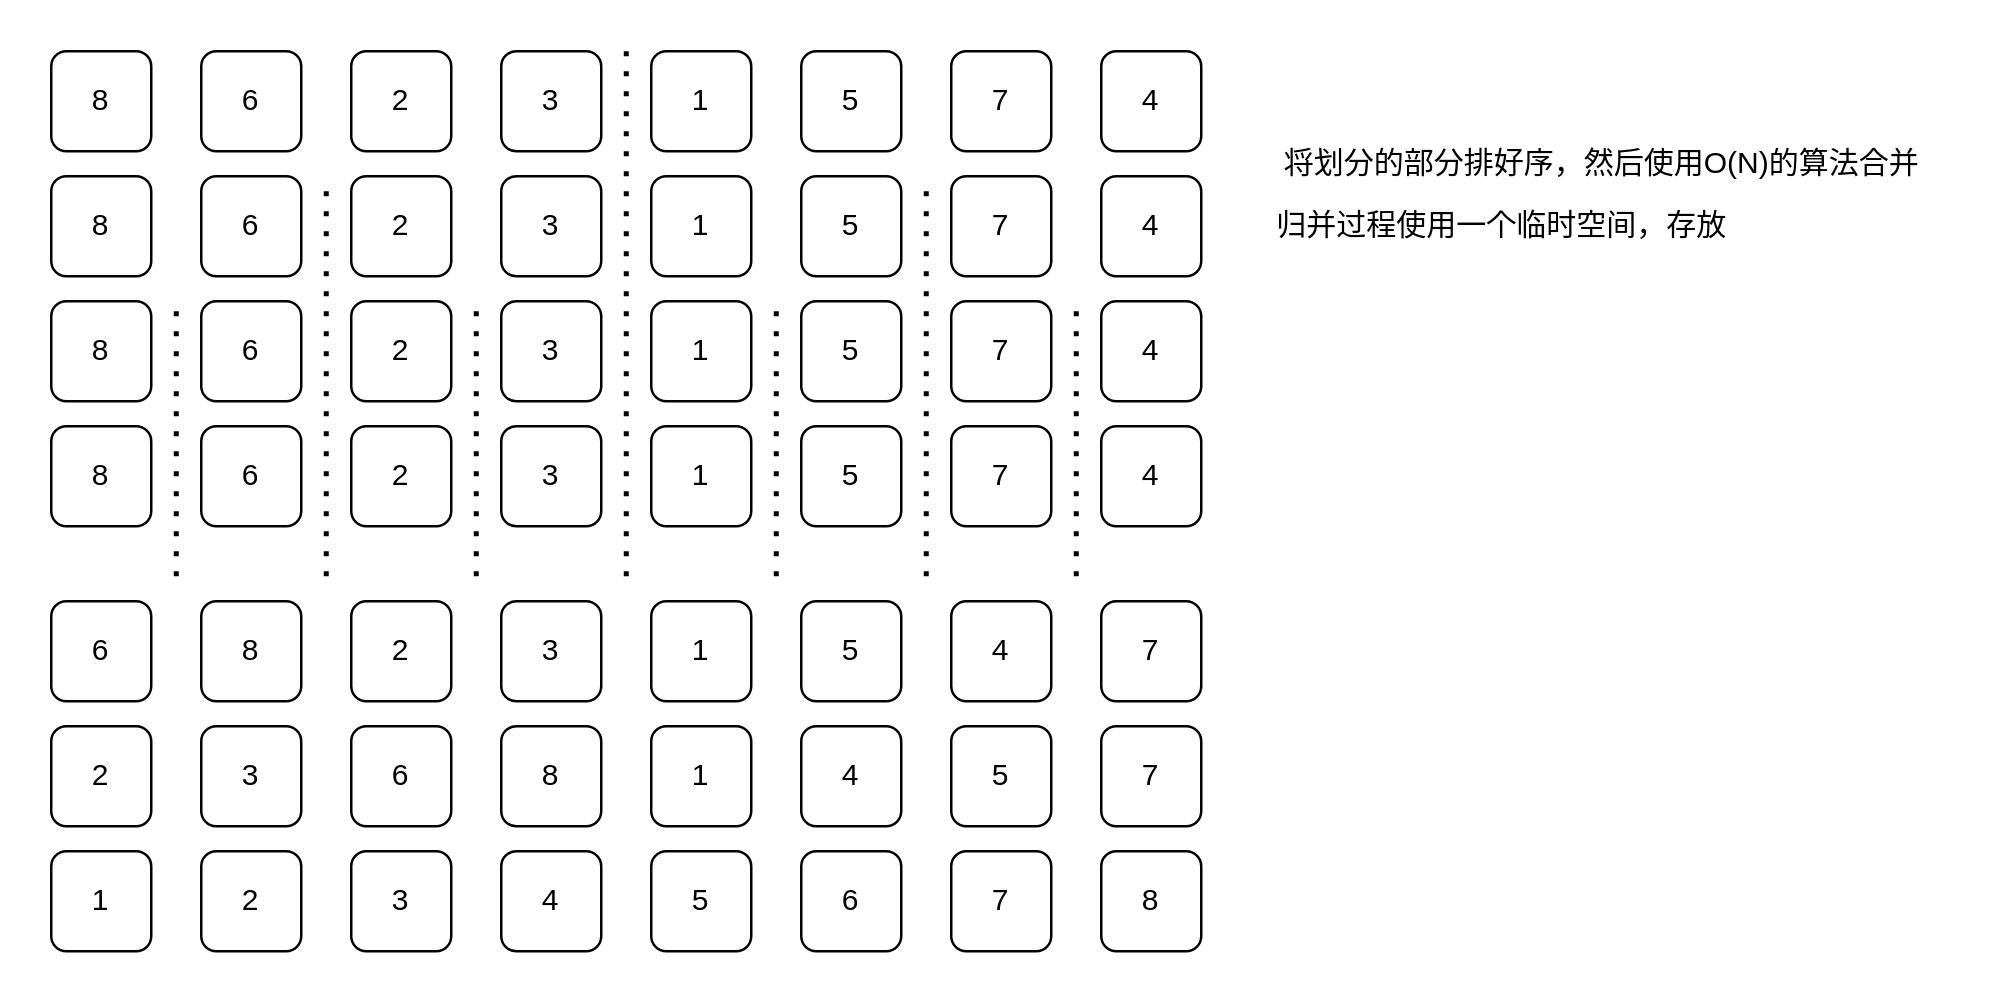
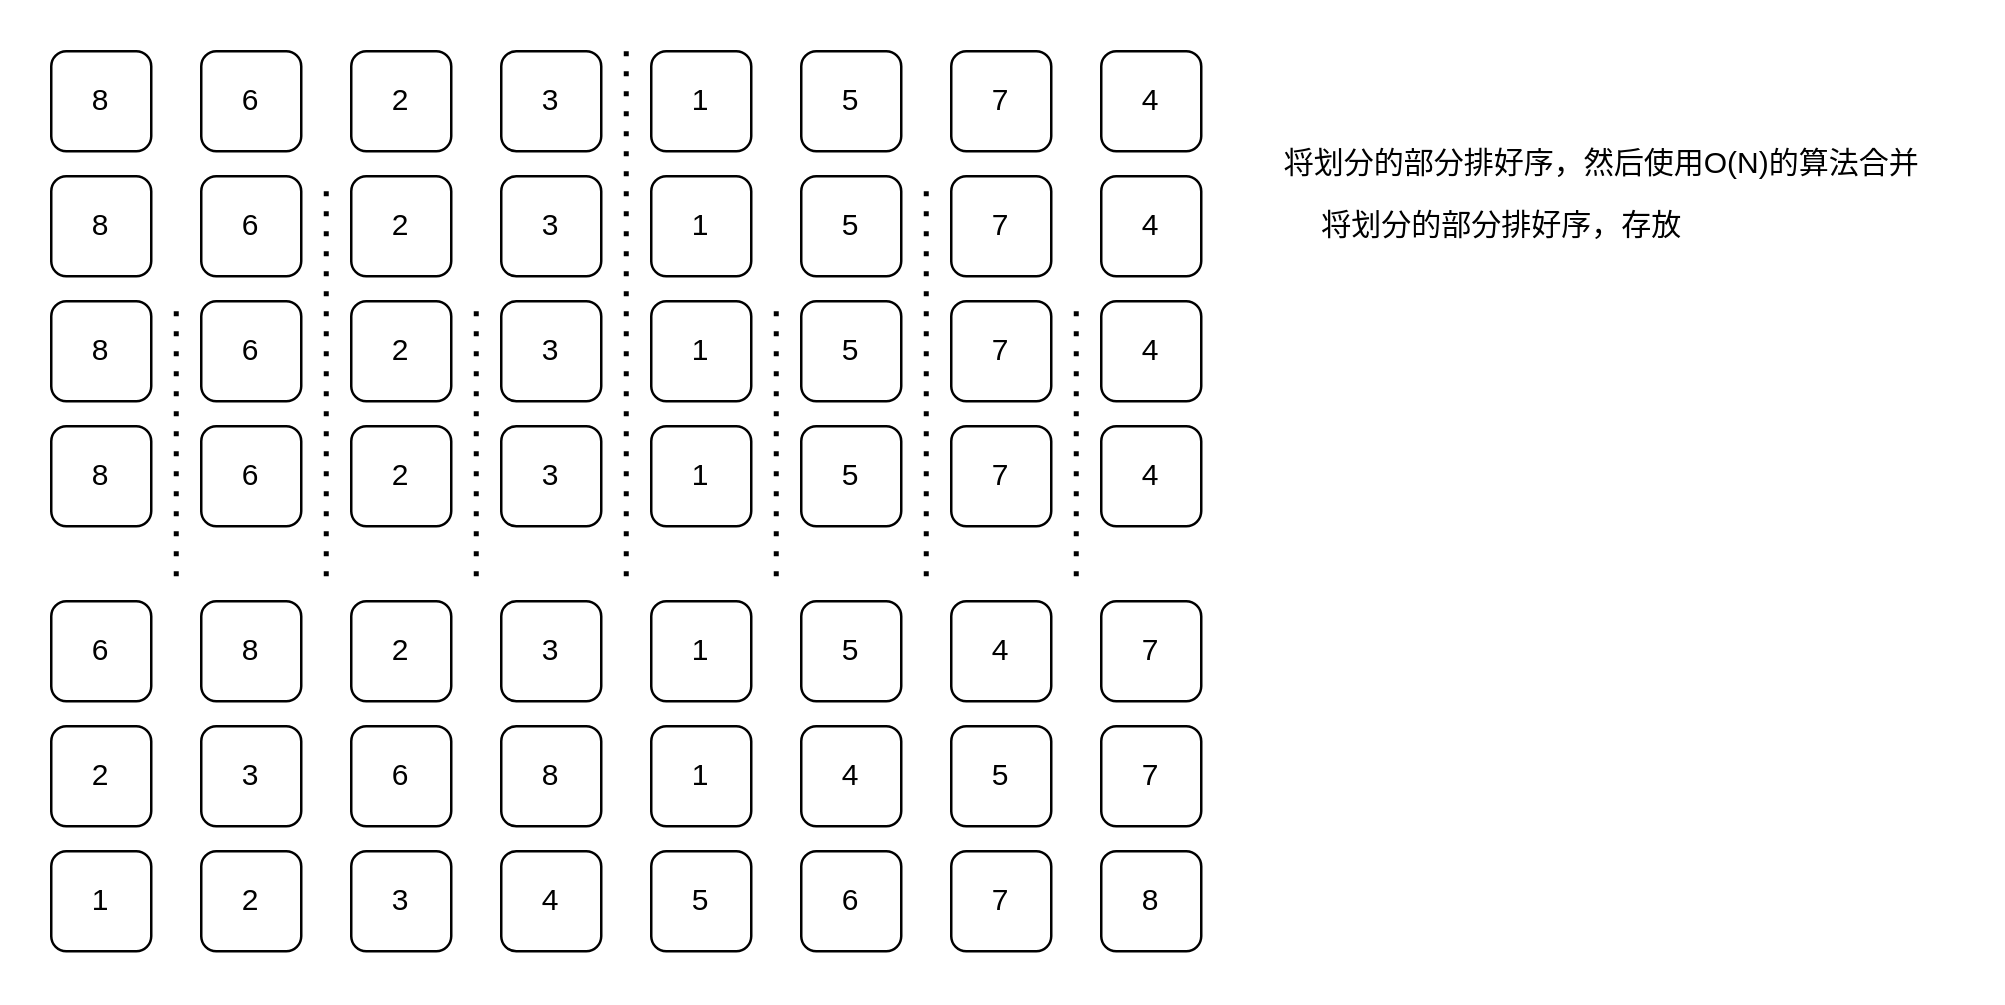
node "归并过程使用一个临时空间，存放": label "归并过程使用一个临时空间，存放" -> "将划分的部分排好序，存放"
